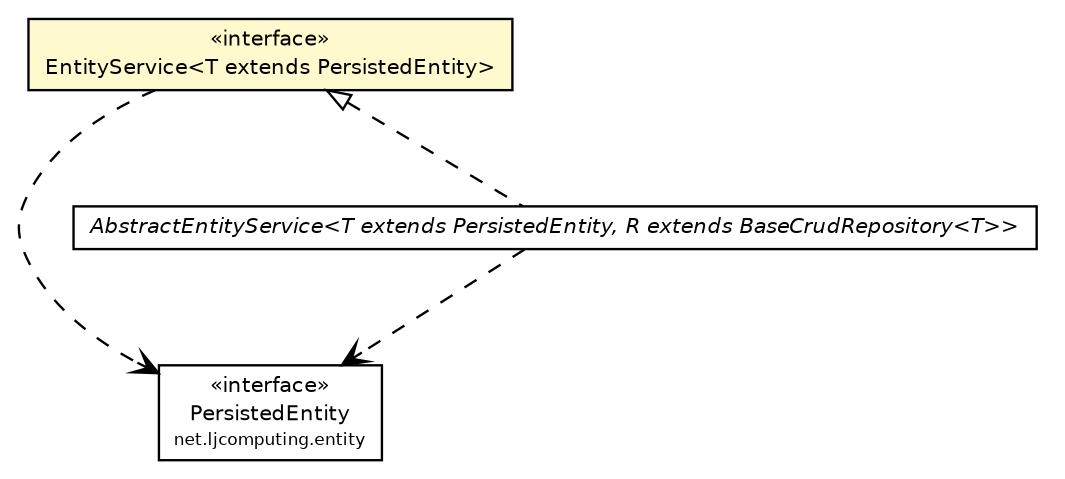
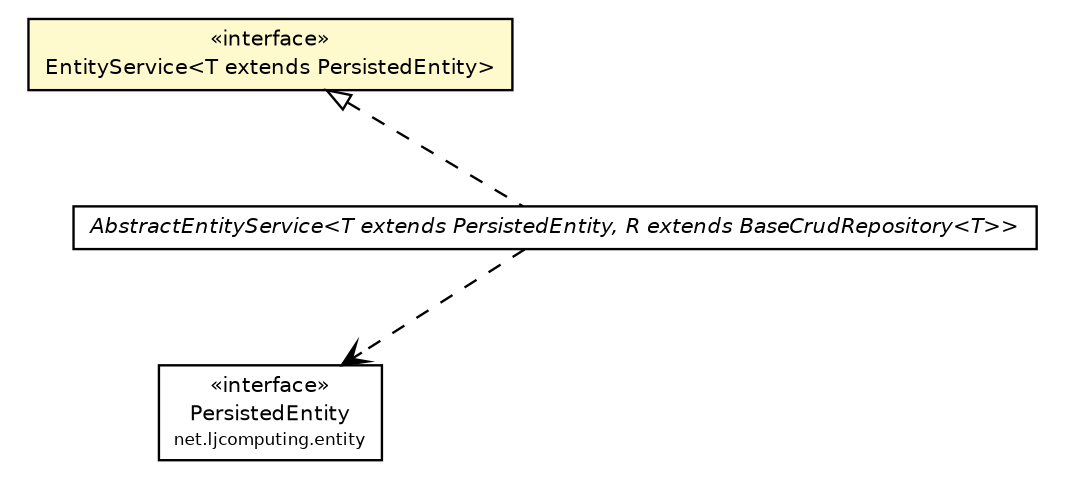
edge "EntityService<T extends PersistedEntity>" -> "PersistedEntity": removed
